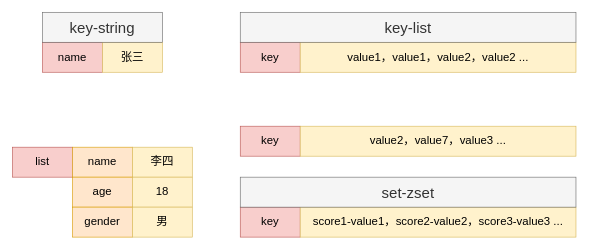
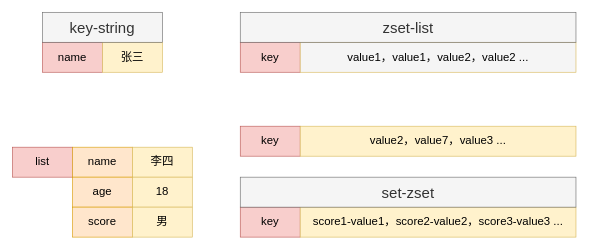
node "key-list": label "key-list" -> "zset-list"
node "value1，value1，value2，value2 ...": fillcolor #fff2cc -> #f5f5f5
node "gender": label "gender" -> "score"
